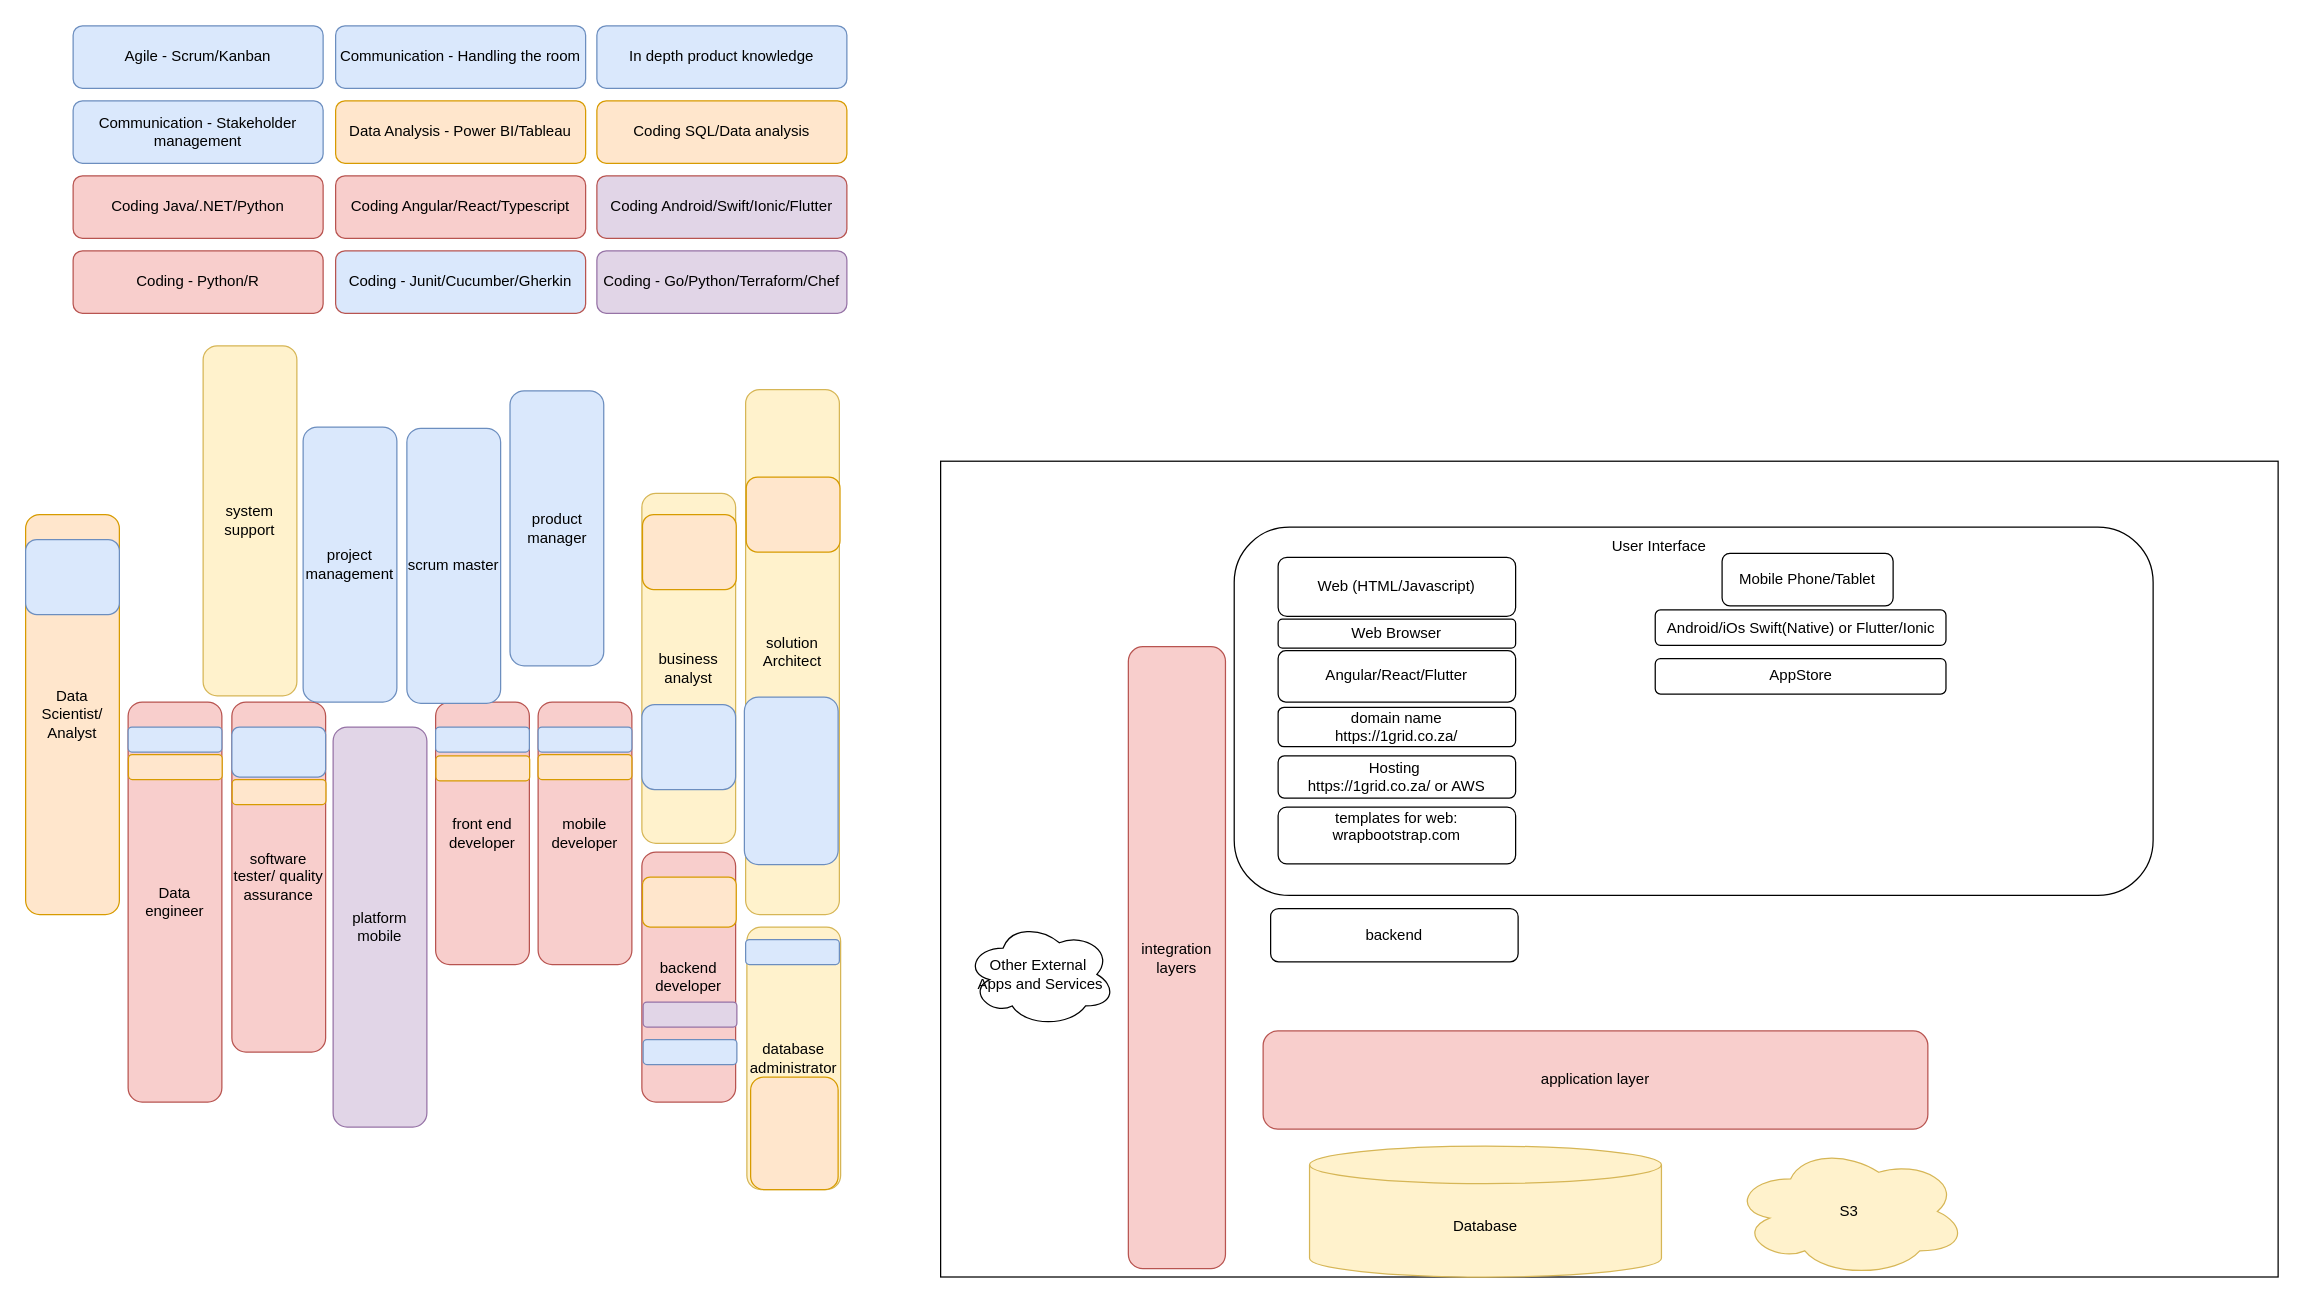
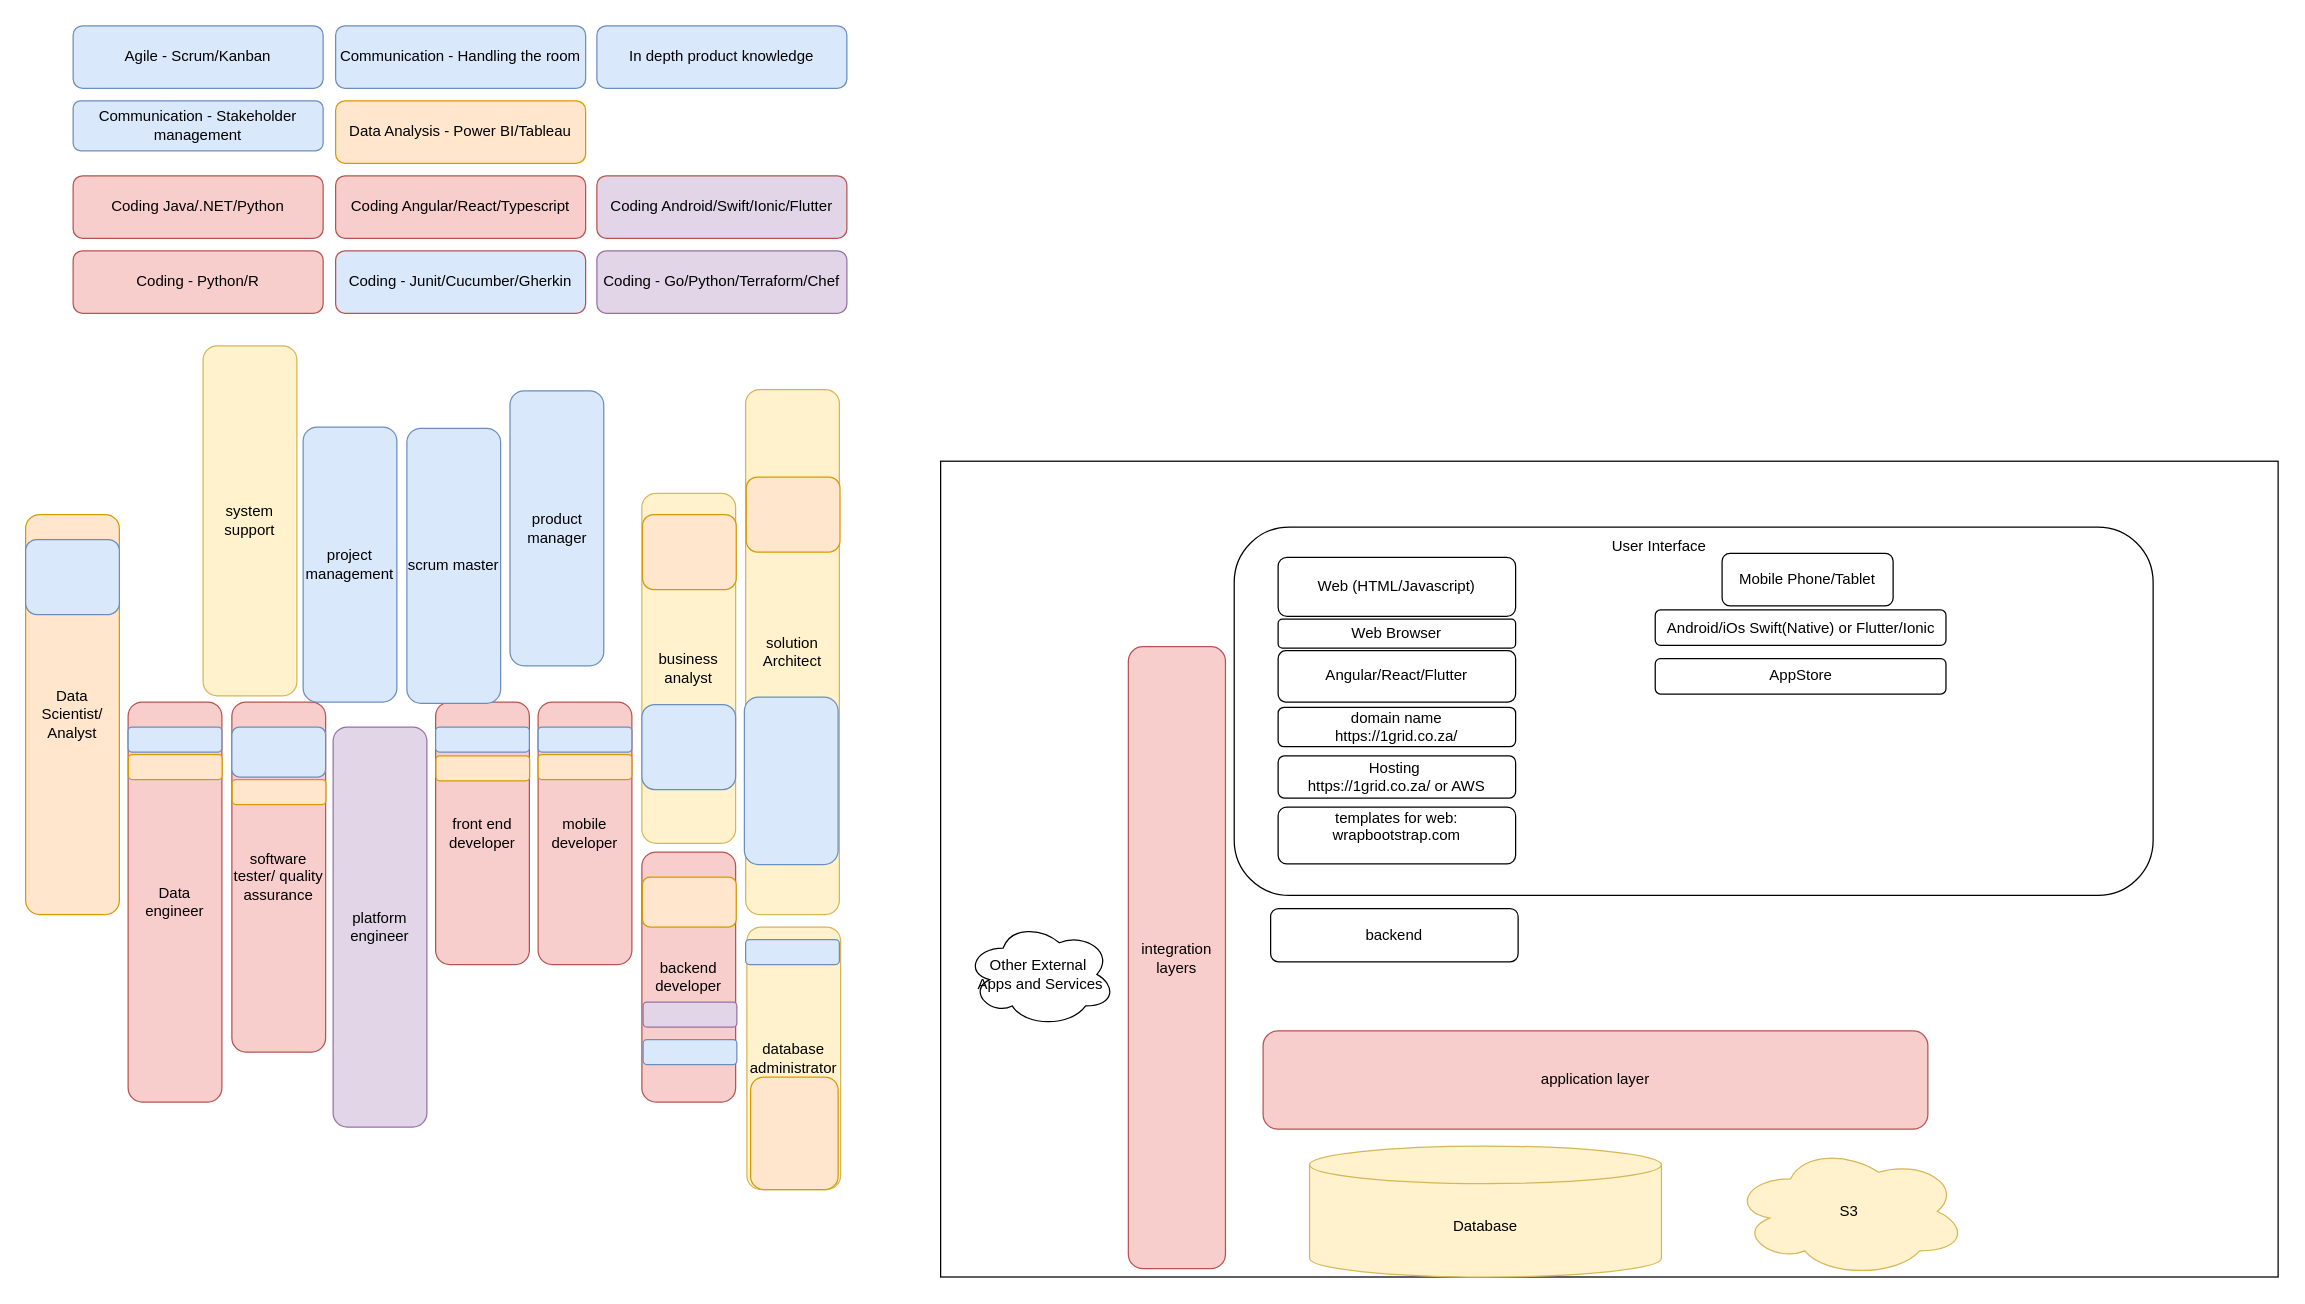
node "Communication - Stakeholder management": size 250x63 -> 250x50
node "Coding SQL/Data analysis": removed
node "platform mobile": label "platform mobile" -> "platform engineer"
